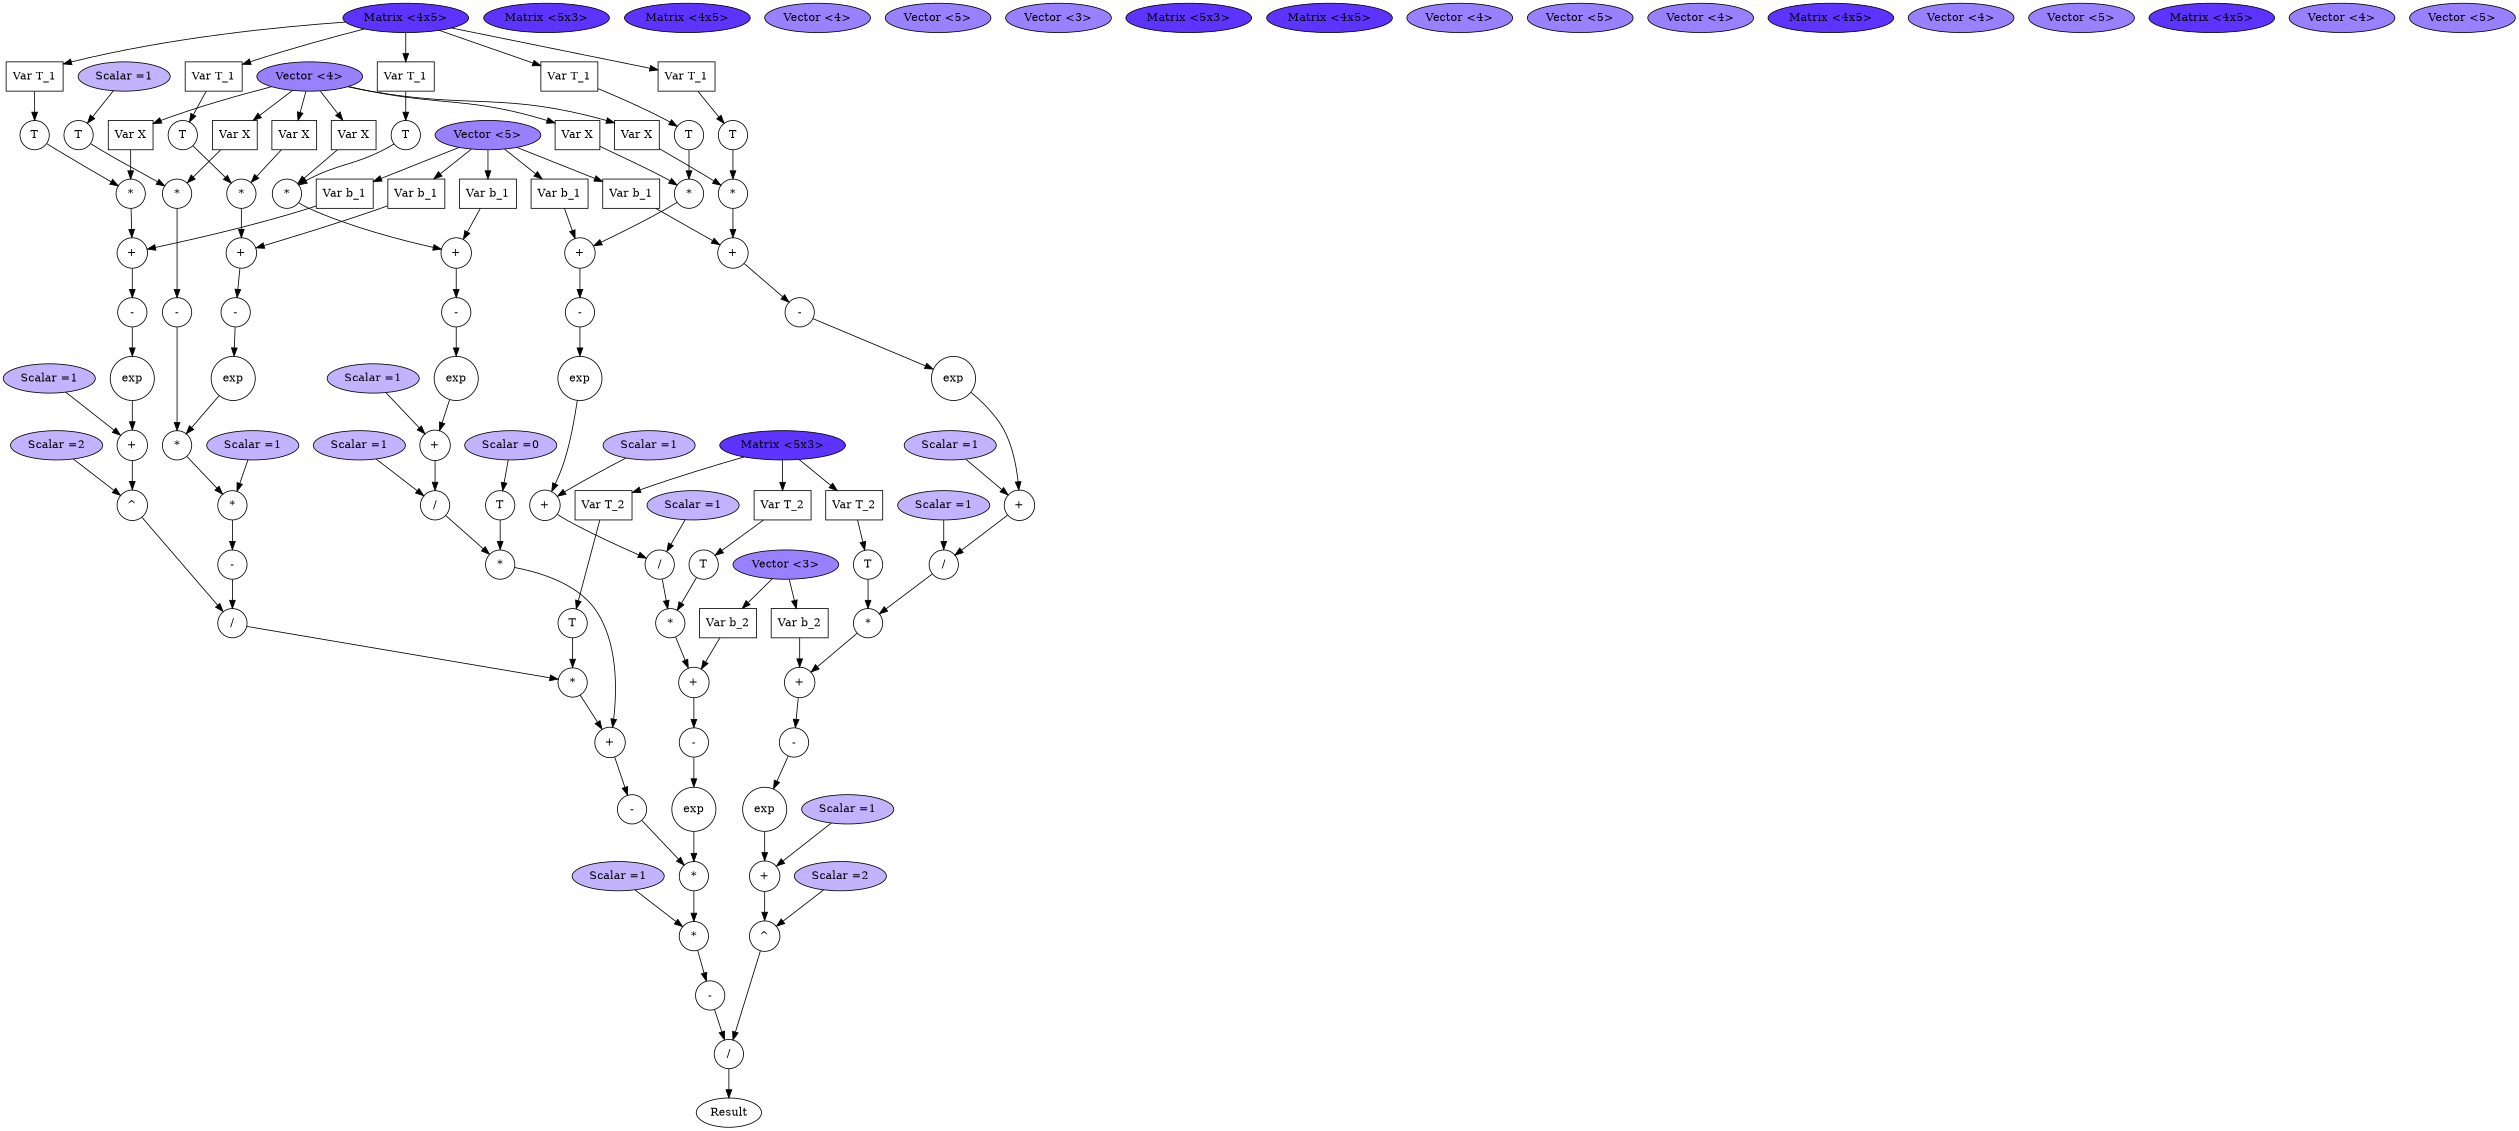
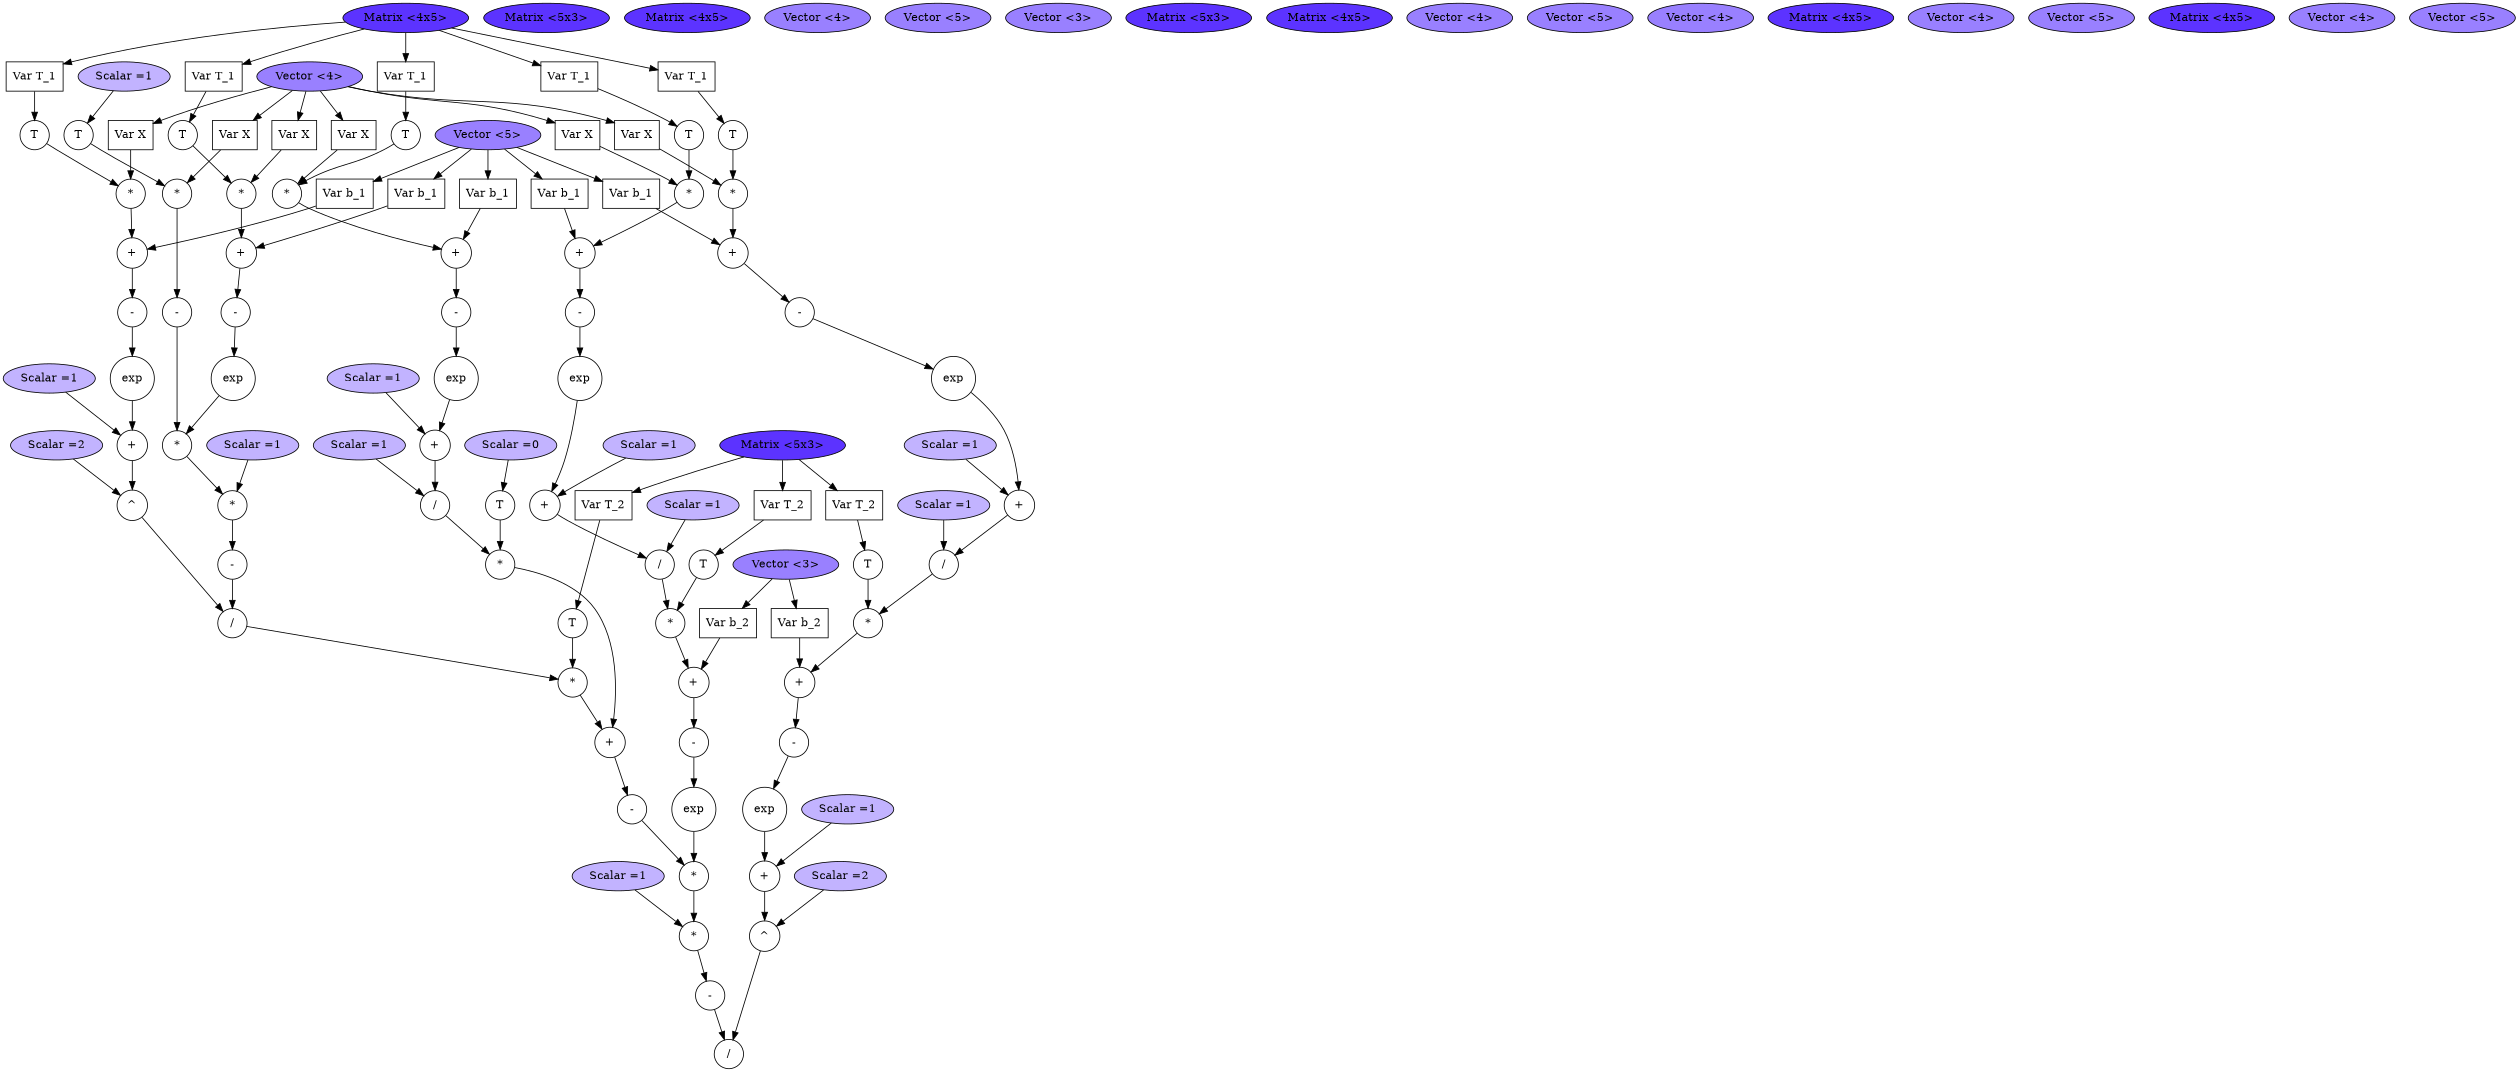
node "Result": removed
